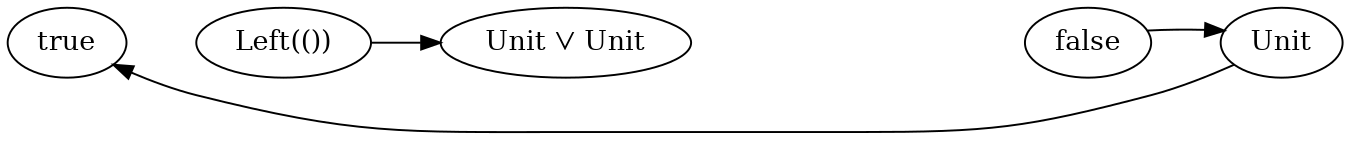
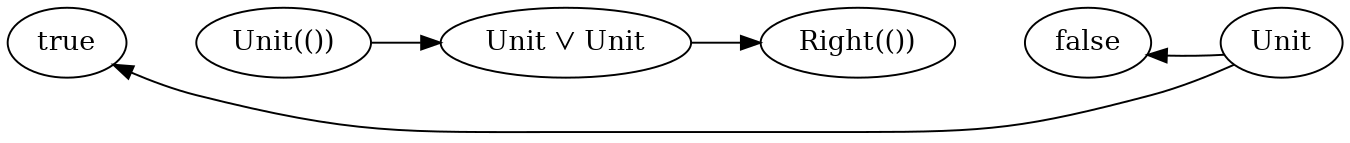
edge "false" -> "Unit": reversed
node "Left(())": label "Left(())" -> "Unit(())"
node "Right(())": added
